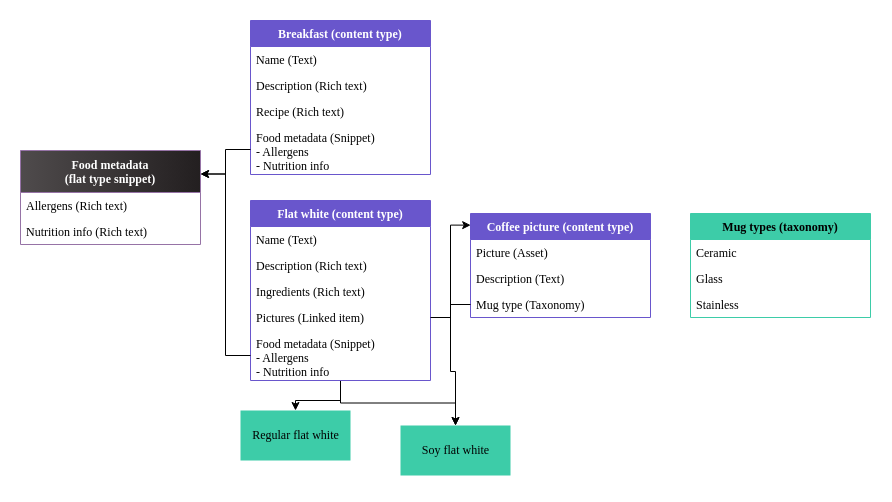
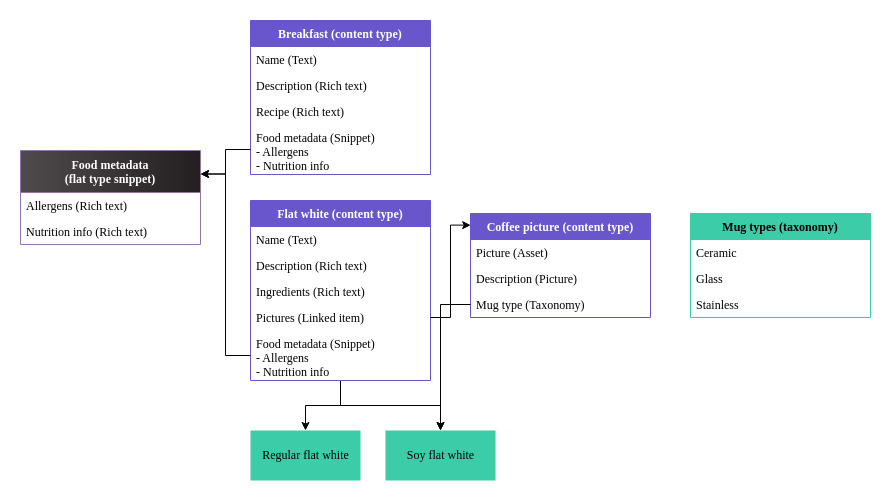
node "Description (Text)": label "Description (Text)" -> "Description (Picture)"
node "Regular flat white": moved (296, 436) -> (306, 456)
node "Soy flat white": moved (456, 451) -> (441, 456)
